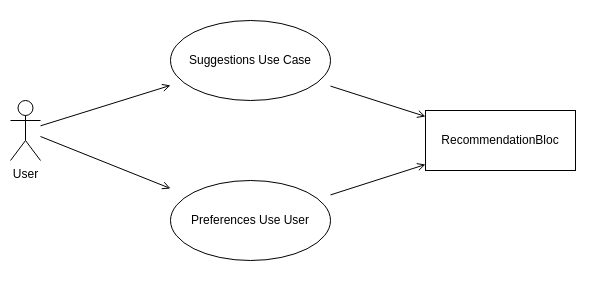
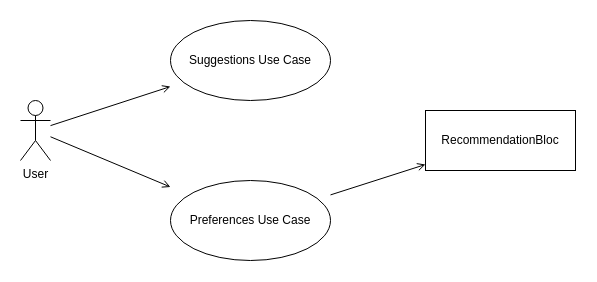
edge "Suggestions Use Case" -> "RecommendationBloc": removed
node "User": moved (26, 131) -> (36, 131)
node "Preferences Use User": label "Preferences Use User" -> "Preferences Use Case"
